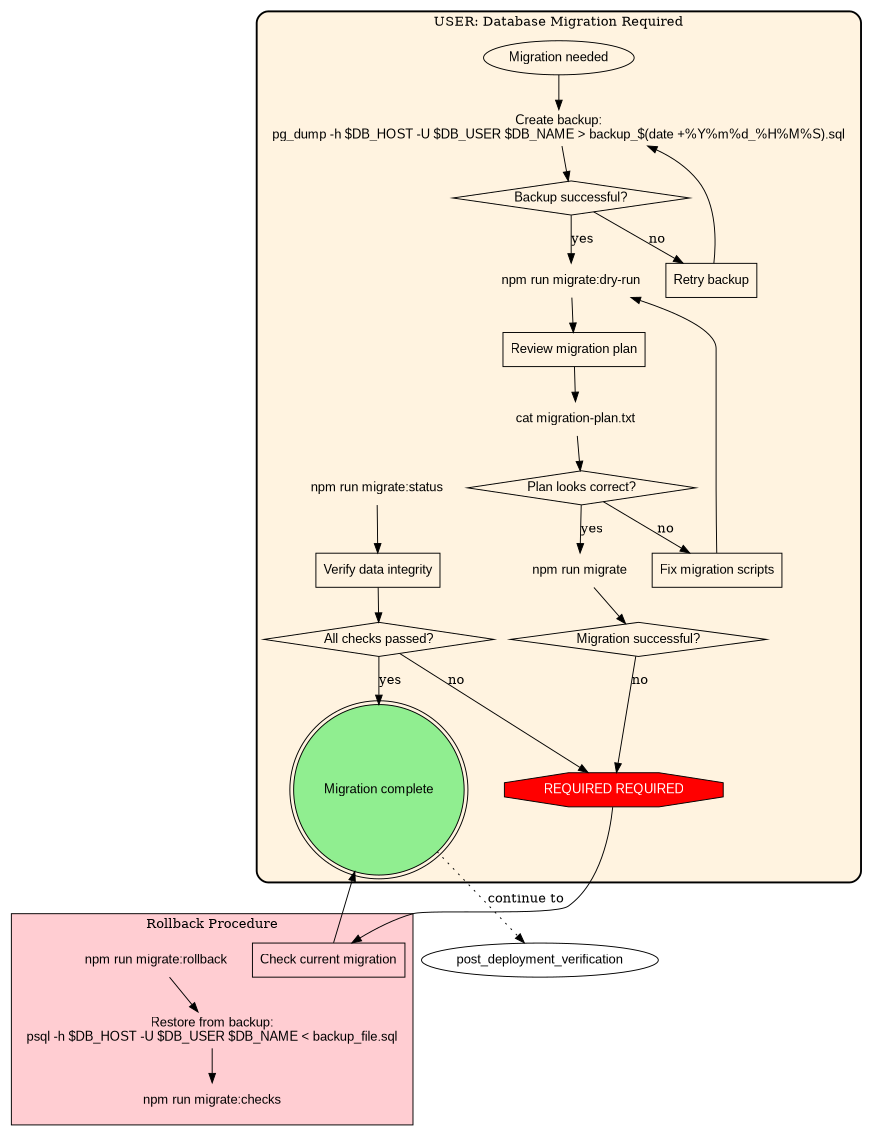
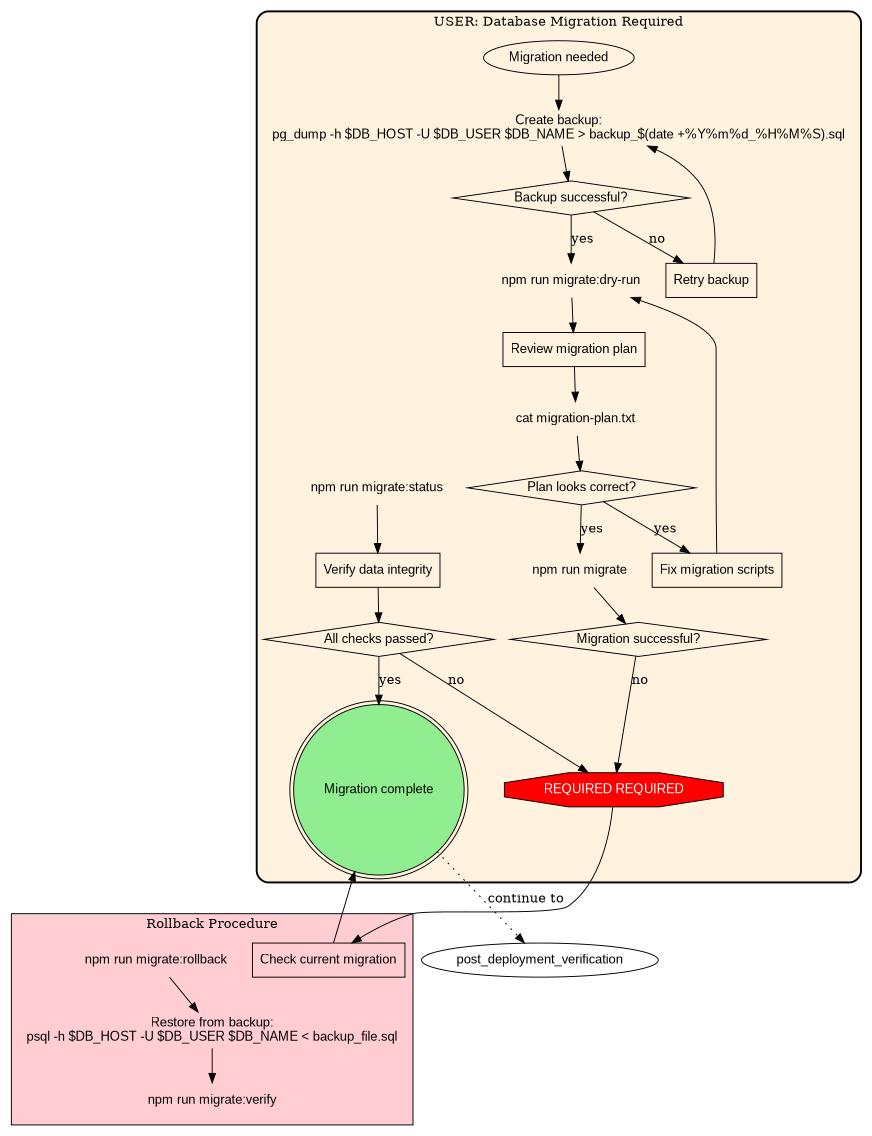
edge "Plan looks correct?" -> "Fix migration scripts": label "no" -> "yes"
node "npm run migrate:checks": label "npm run migrate:checks" -> "npm run migrate:verify"
